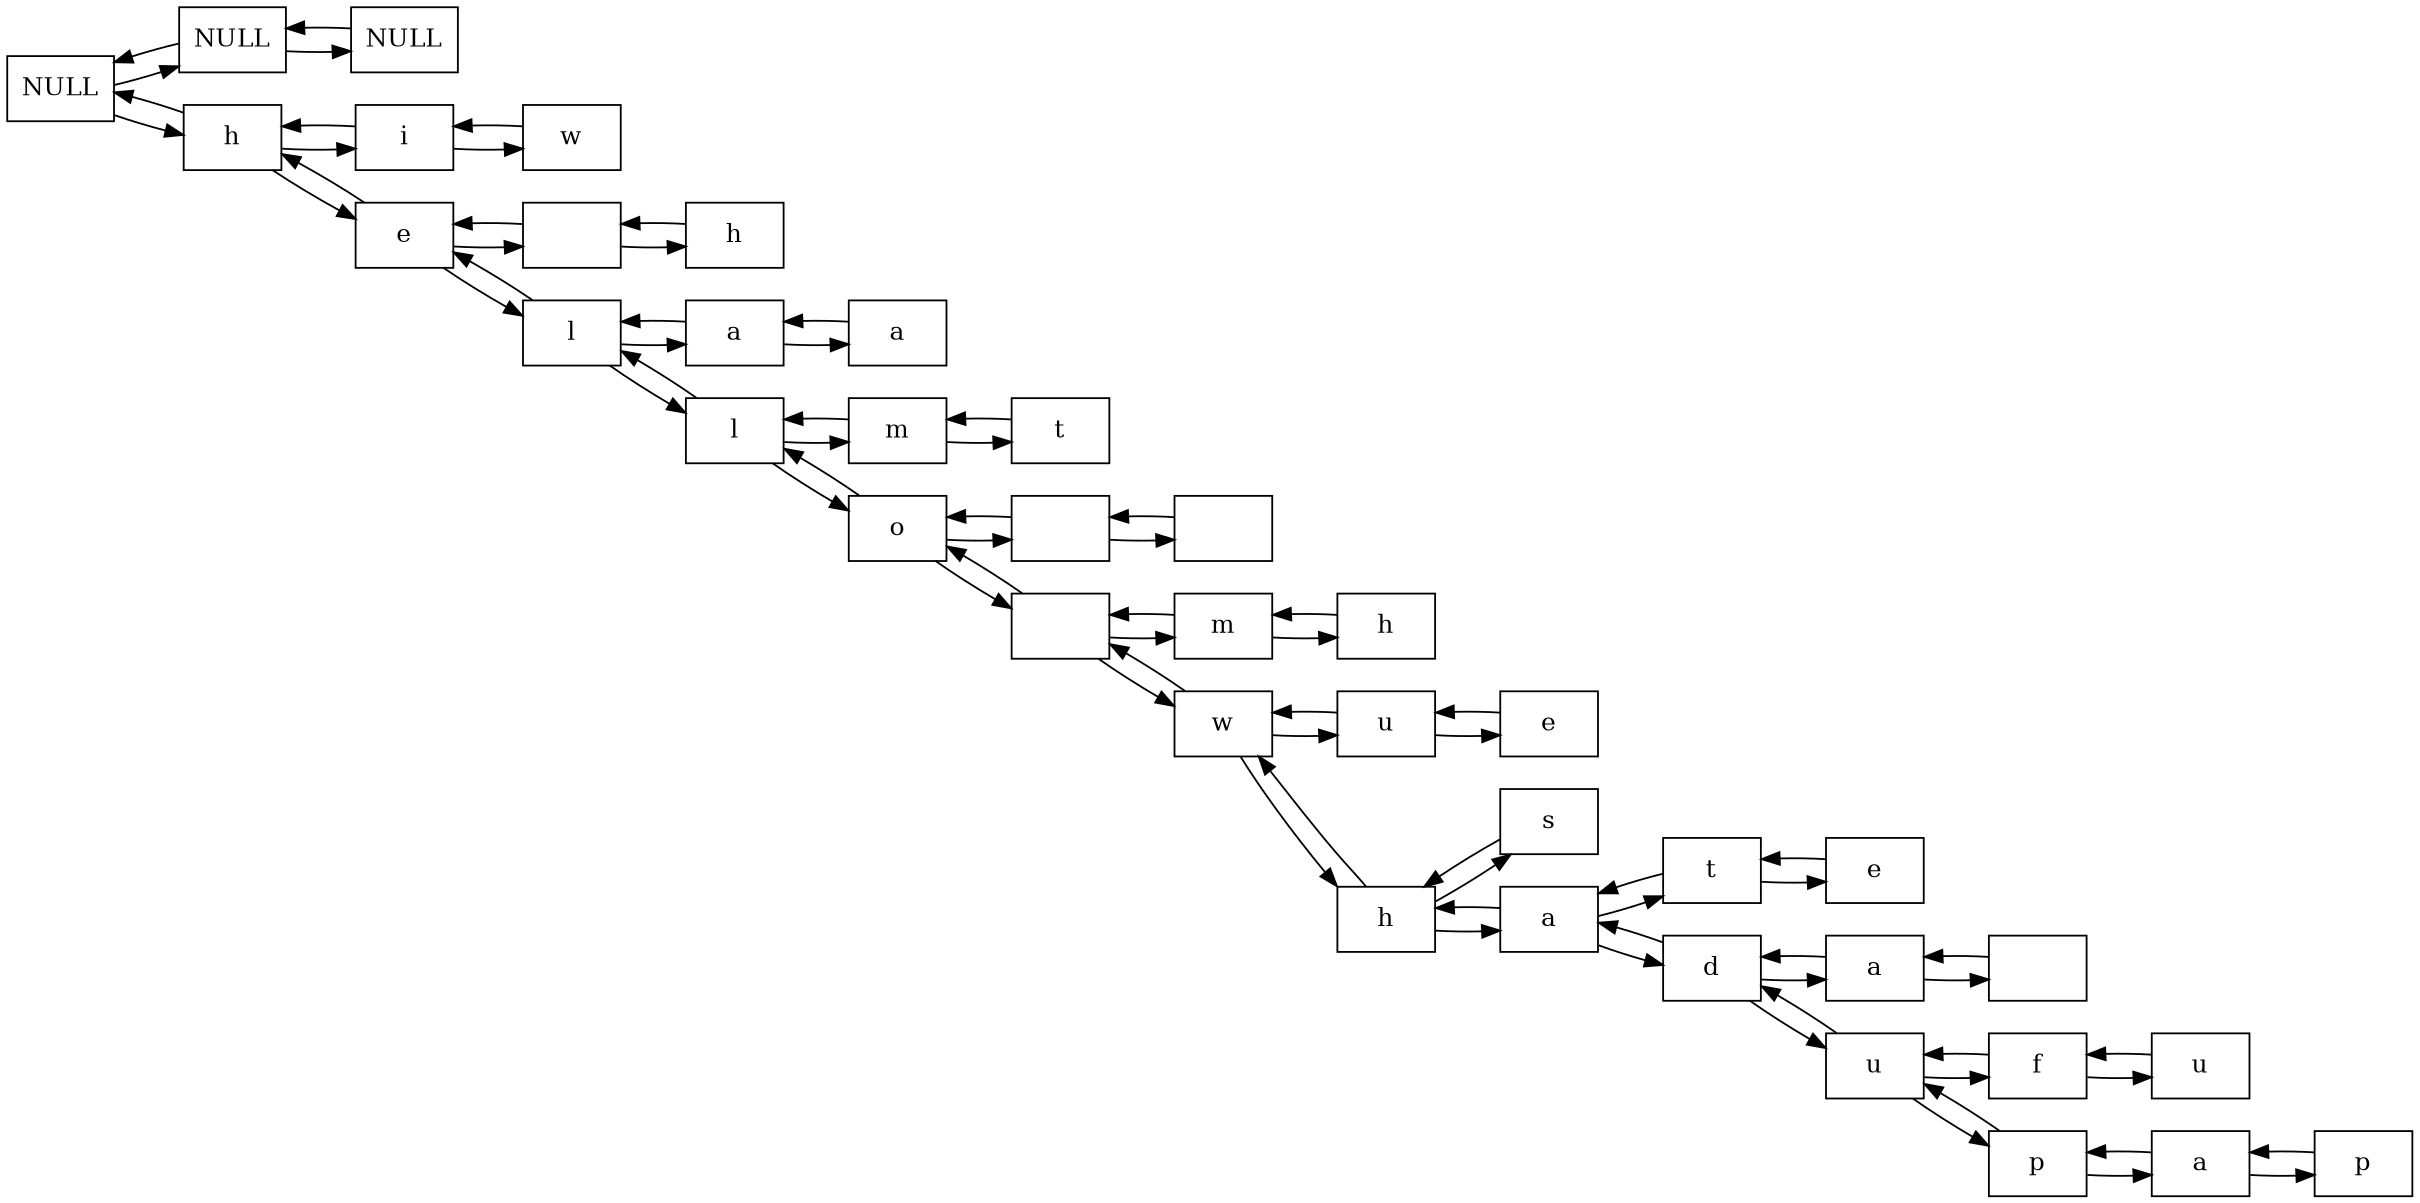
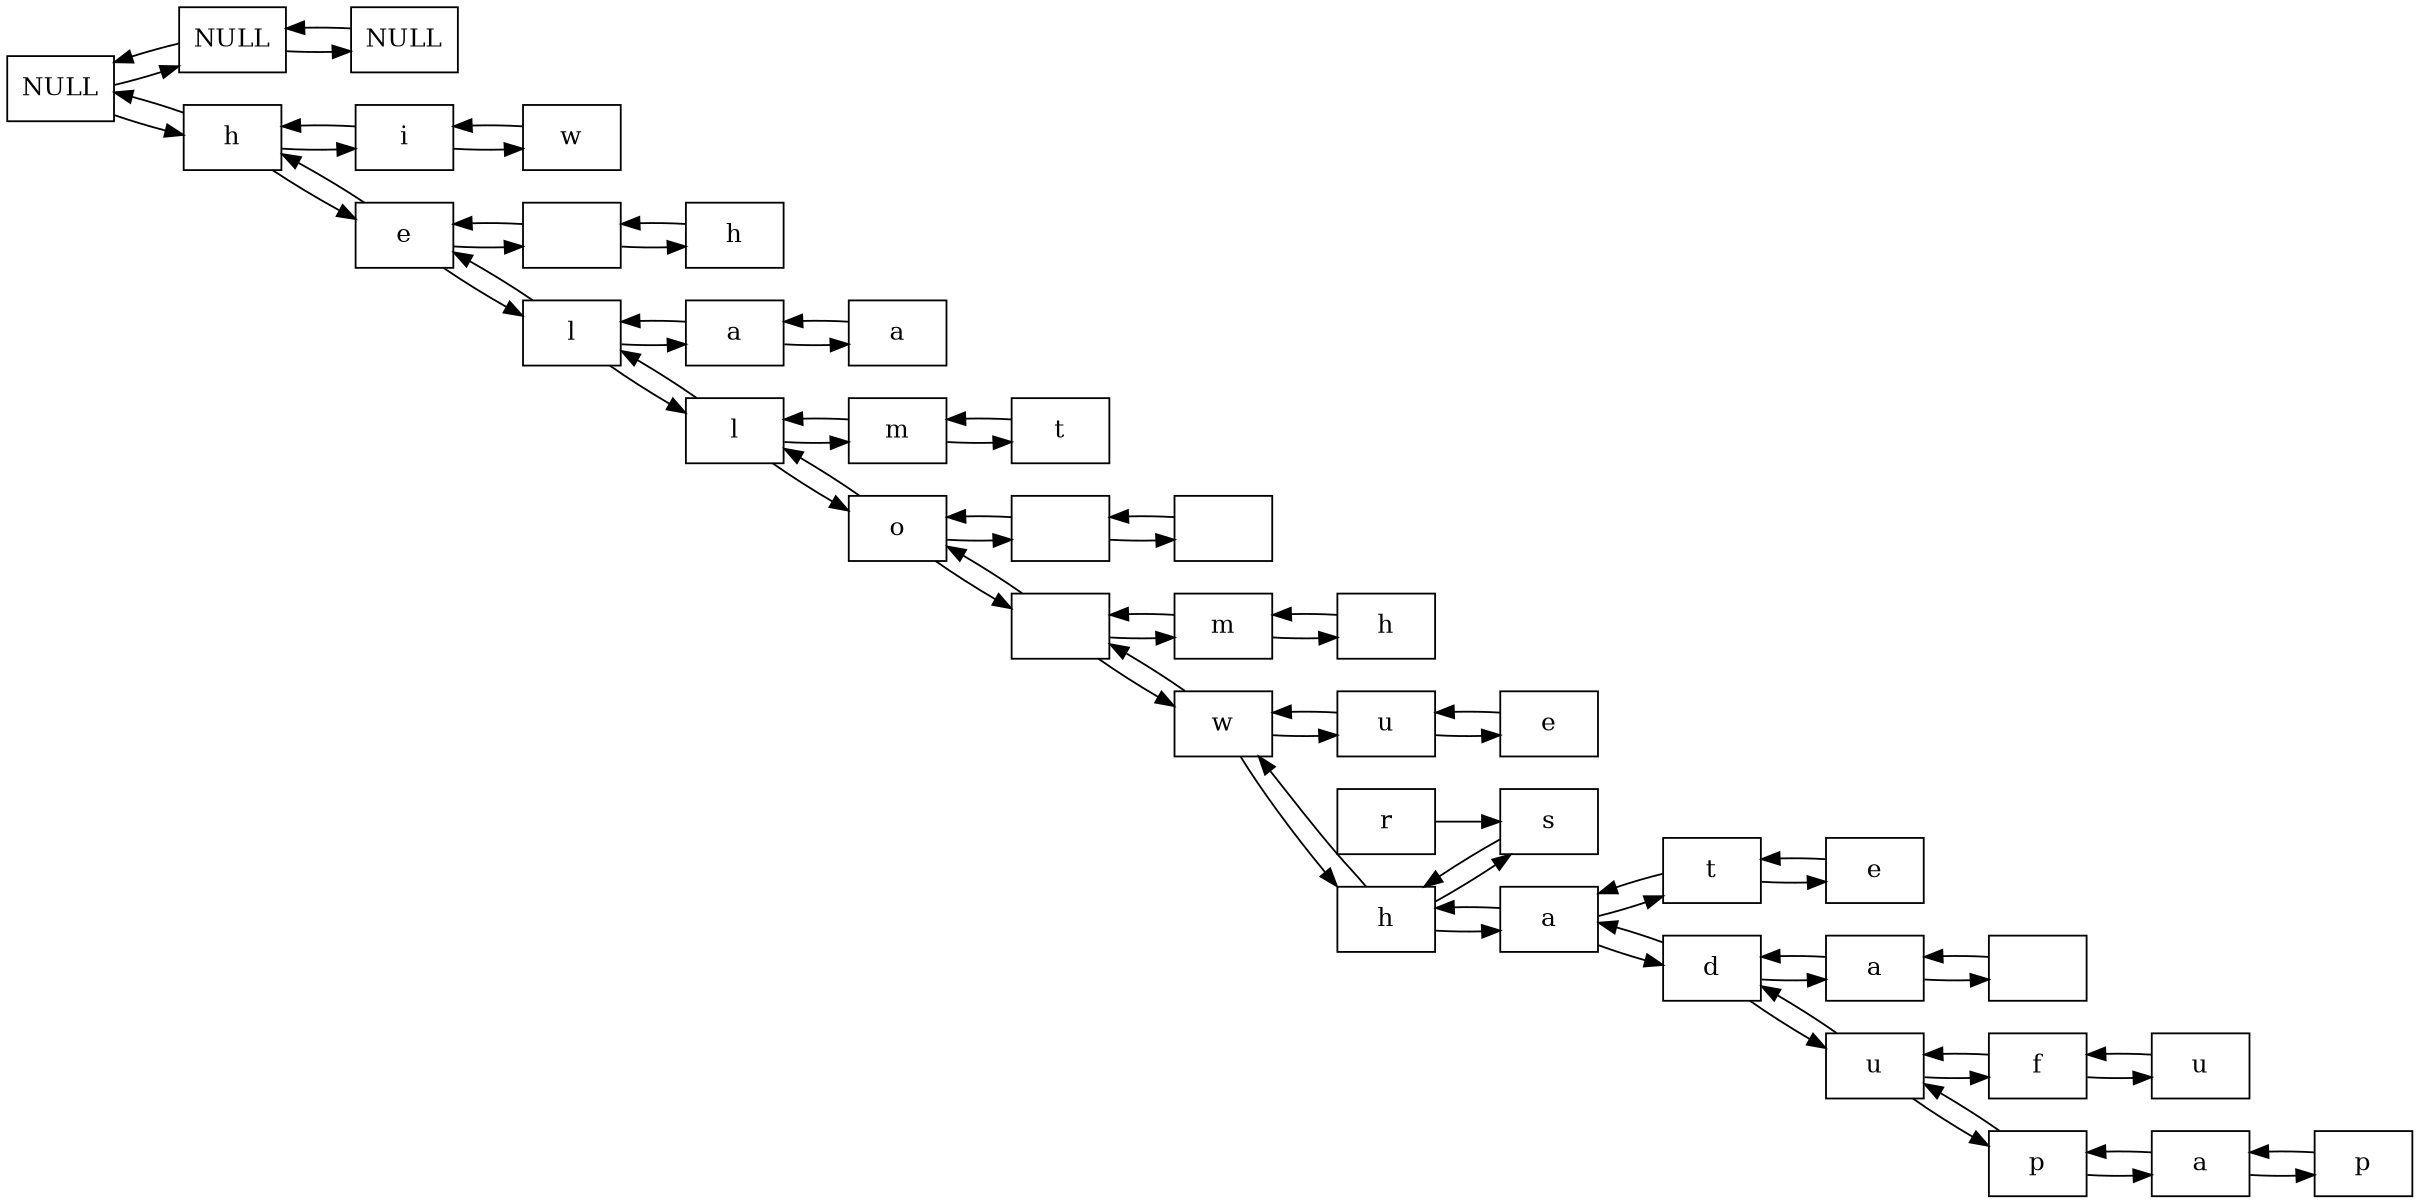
node "r": added
